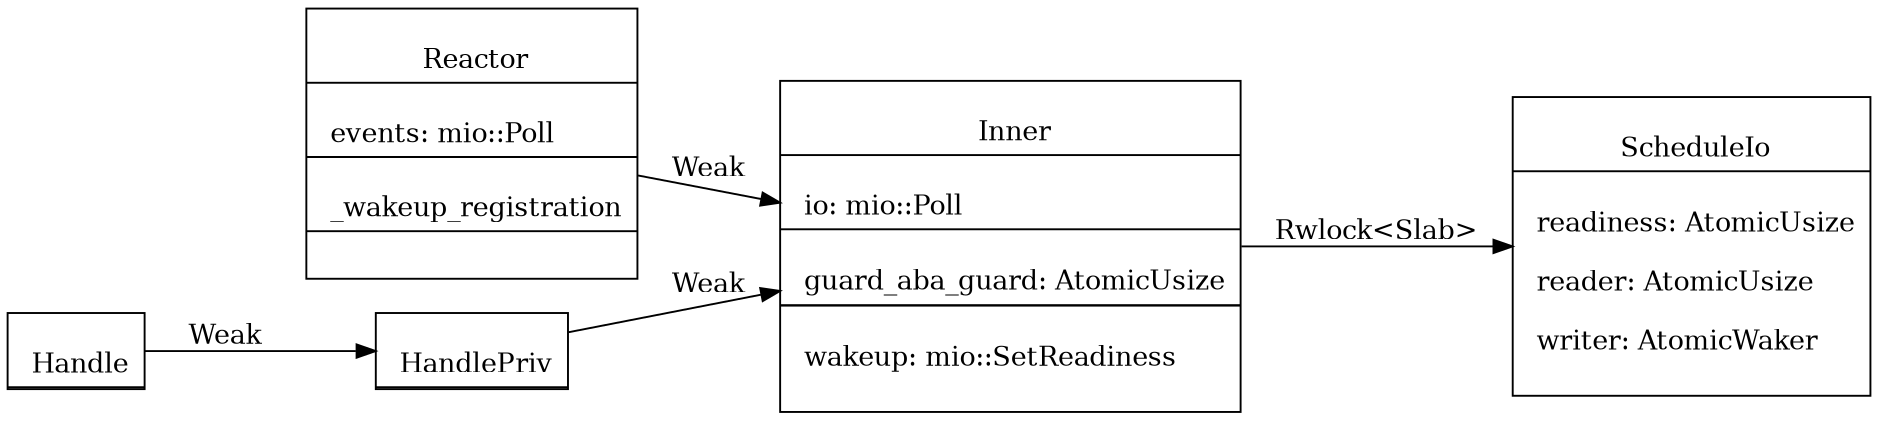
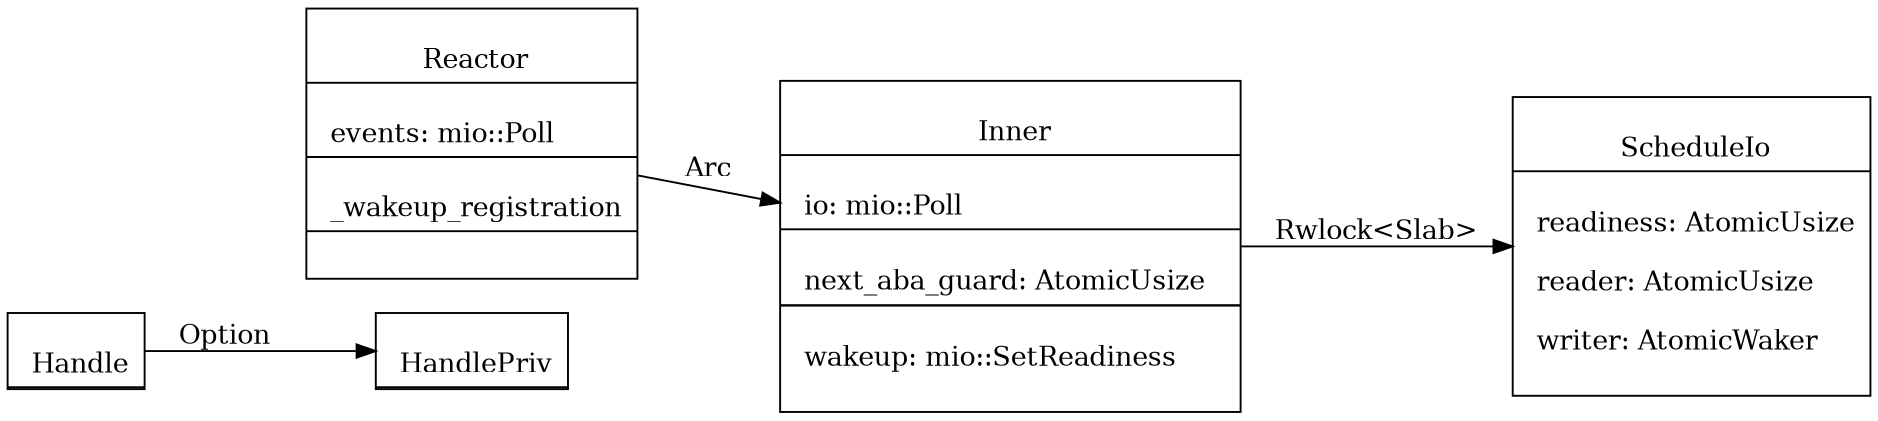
edge "Reactor" -> "Inner": label "Weak" -> "Arc"
node "Inner": text "guard_aba_guard: AtomicUsize" -> "next_aba_guard: AtomicUsize"
edge "HandlePriv" -> "Inner": removed, label "Weak"
edge "Handle" -> "HandlePriv": label "Weak" -> "Option"
